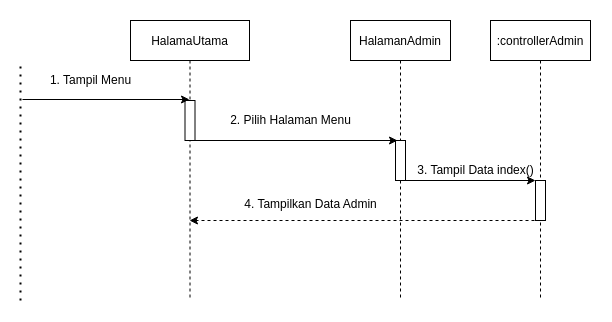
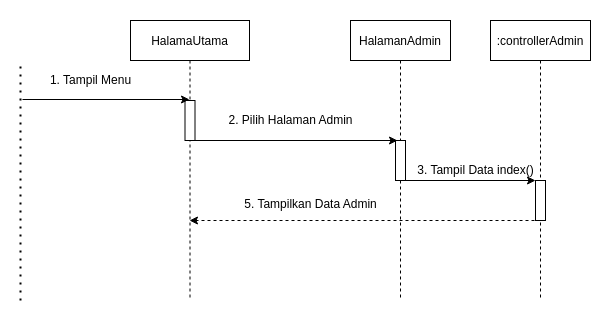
node "2. Pilih Halaman Menu": label "2. Pilih Halaman Menu" -> "2. Pilih Halaman Admin"
node "4. Tampilkan Data Admin": label "4. Tampilkan Data Admin" -> "5. Tampilkan Data Admin"
